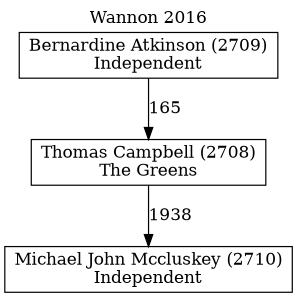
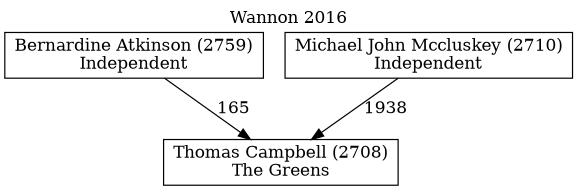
node "Bernardine Atkinson (2709) Independent": label "Bernardine Atkinson (2709) Independent" -> "Bernardine Atkinson (2759) Independent"
edge "Thomas Campbell (2708) The Greens" -> "Michael John Mccluskey (2710) Independent": reversed
